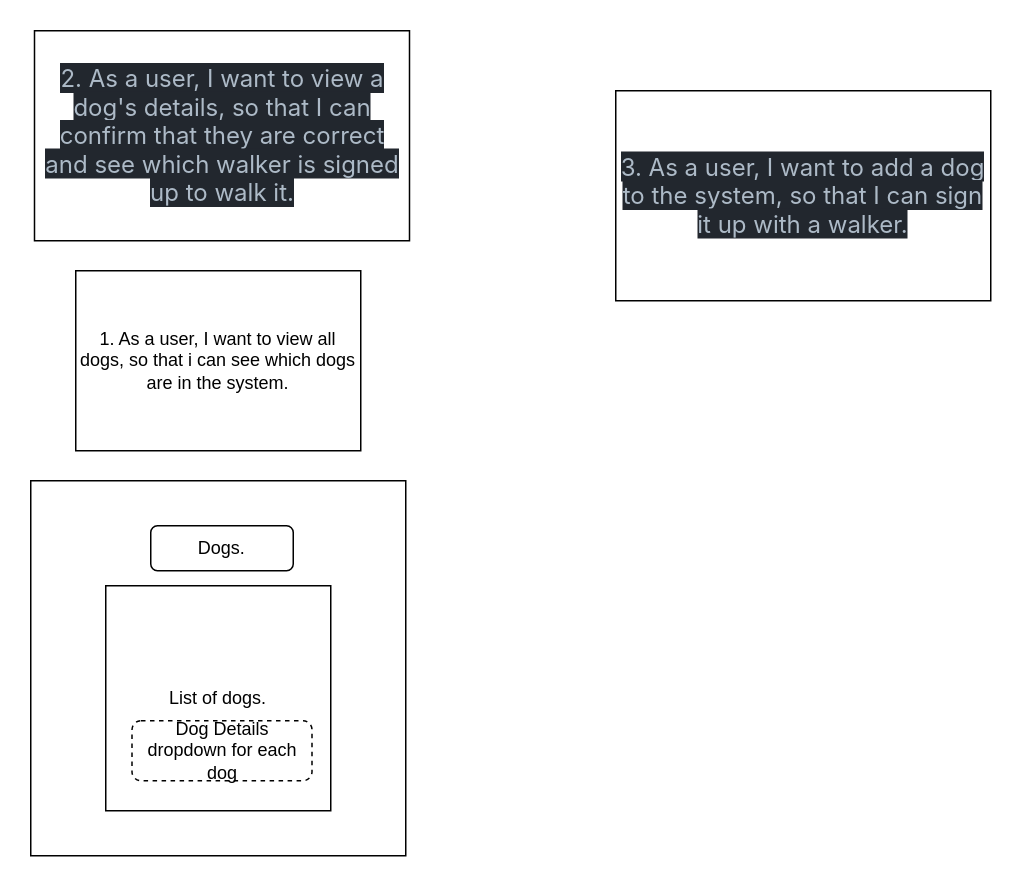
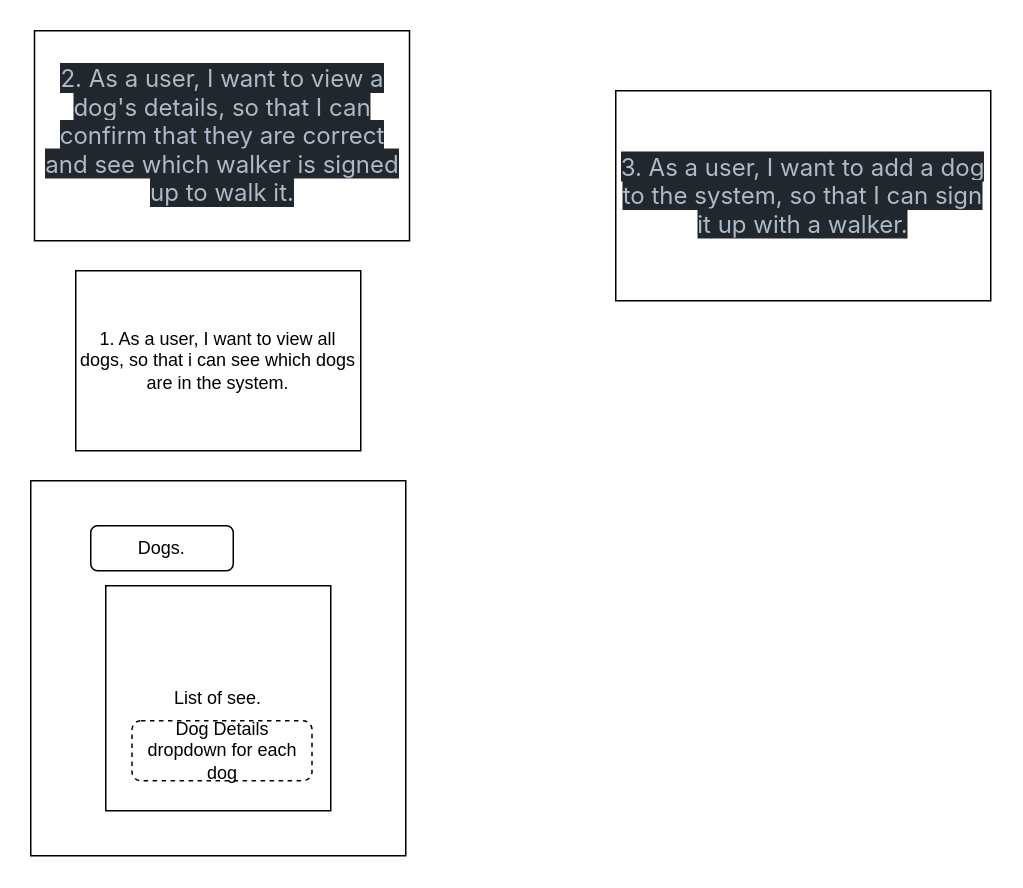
node "Dogs.": moved (222, 548) -> (162, 548)
node "List of dogs.": label "List of dogs." -> "List of see."
